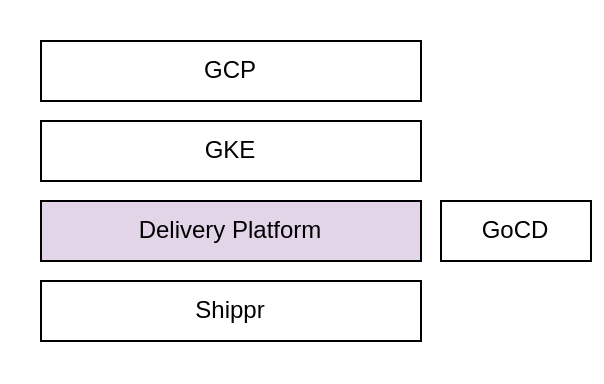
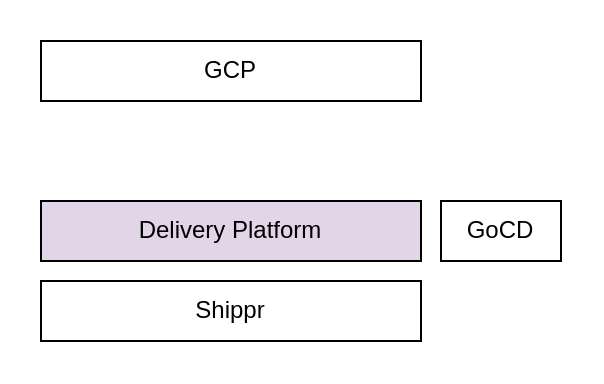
node "GKE": removed
node "GoCD": size 150x60 -> 120x60
